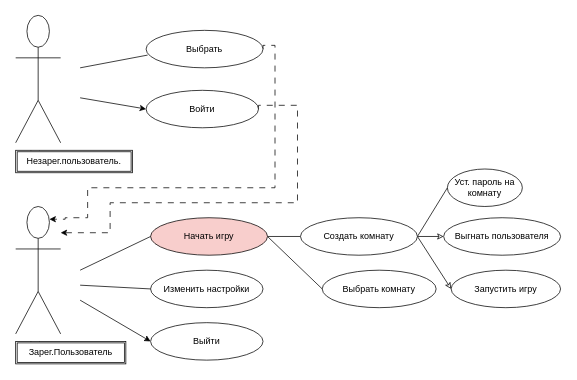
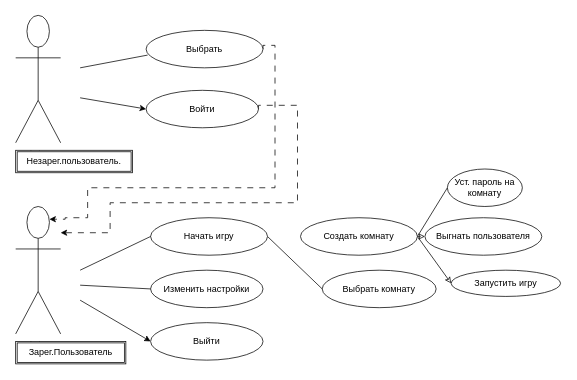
node "Начать игру": fillcolor #f8cecc -> #ffffff
edge "Начать игру" -- "Создать комнату": removed
node "Выгнать пользователя": moved (502, 237) -> (483, 237)
node "Запустить игру": size 110x38 -> 110x26
